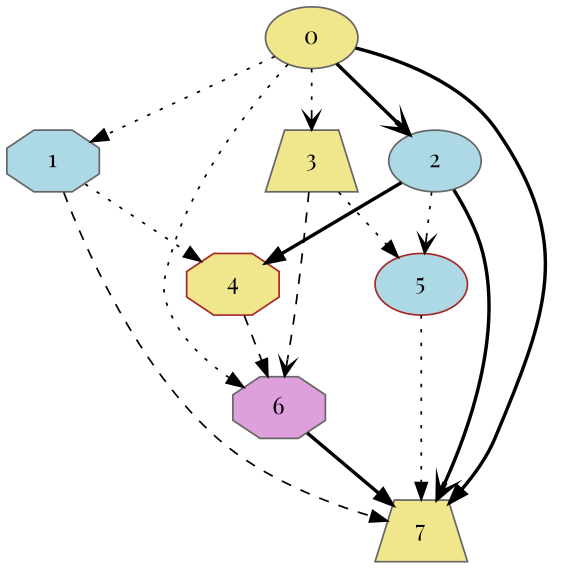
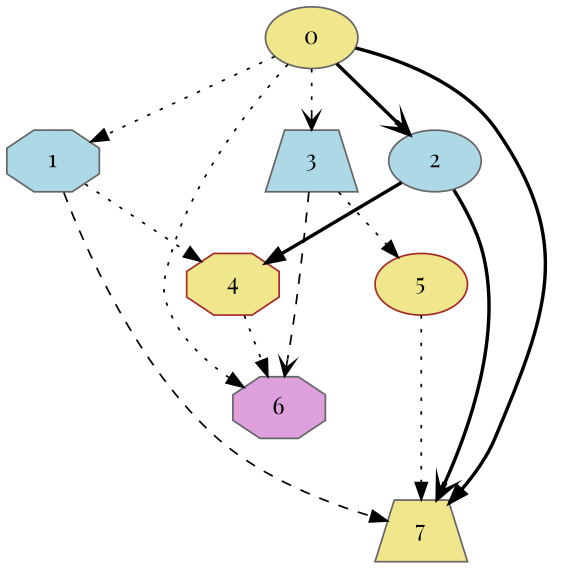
node "3": fillcolor khaki -> lightblue
edge "2" -> "5": removed
node "5": fillcolor lightblue -> khaki
edge "4" -> "6": style dashed -> dotted
edge "6" -> "7": removed
